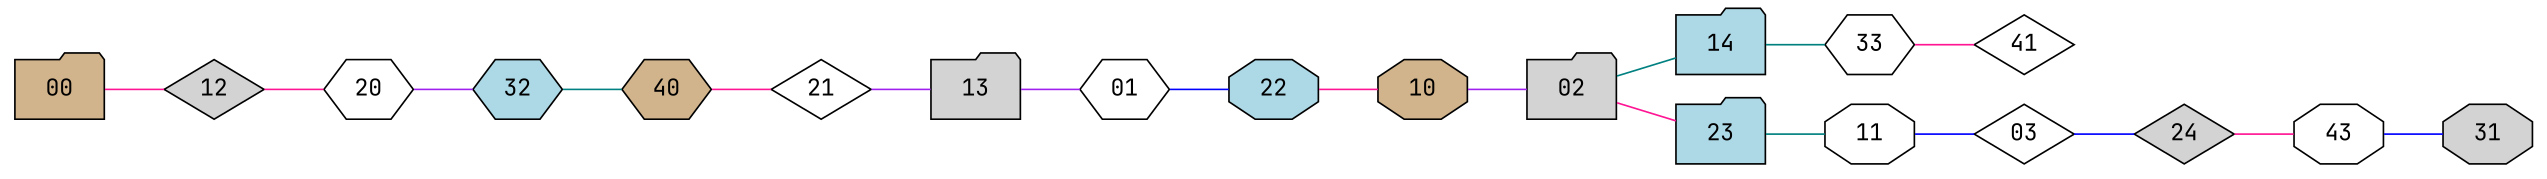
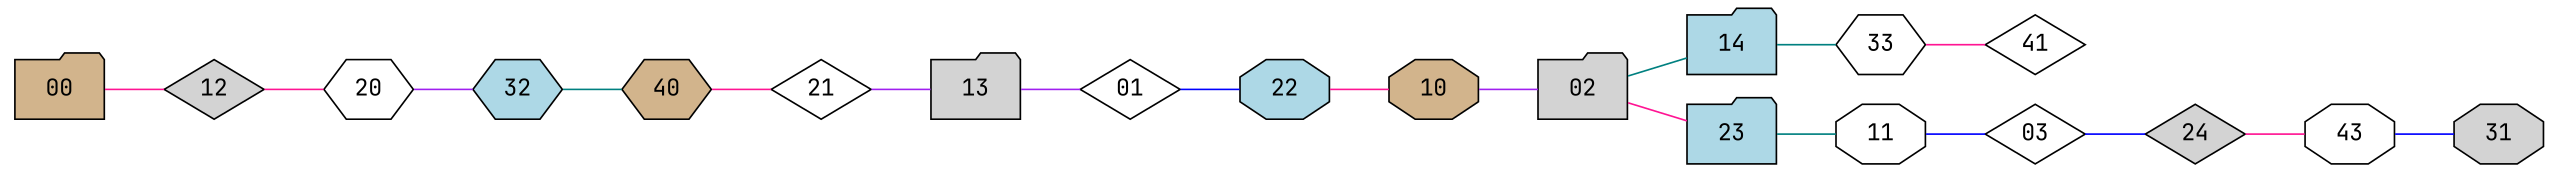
node "01": shape hexagon -> diamond
